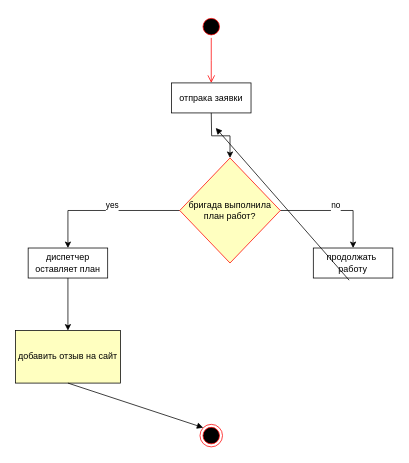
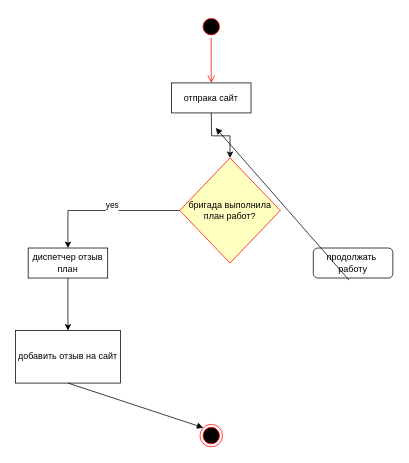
node "отпрака заявки": label "отпрака заявки" -> "отпрака сайт"
edge "бригада выполнила план работ?" -> "продолжать работу": removed, label "no"
node "диспетчер оставляет план": label "диспетчер оставляет план" -> "диспетчер отзыв план"
node "продолжать работу": shape rectangle -> rounded rectangle
node "добавить отзыв на сайт": fillcolor #ffffc0 -> #ffffff
